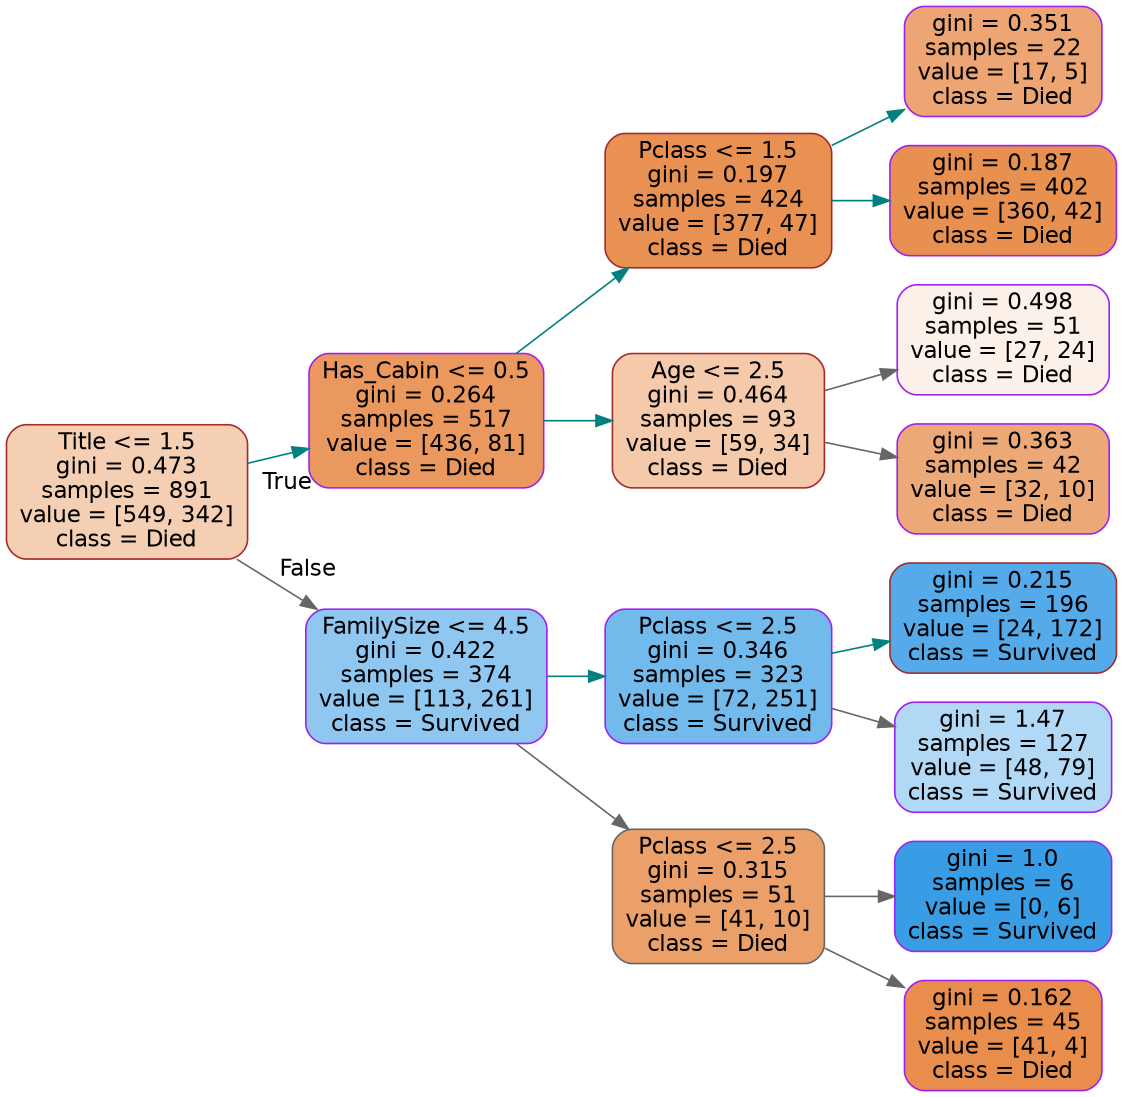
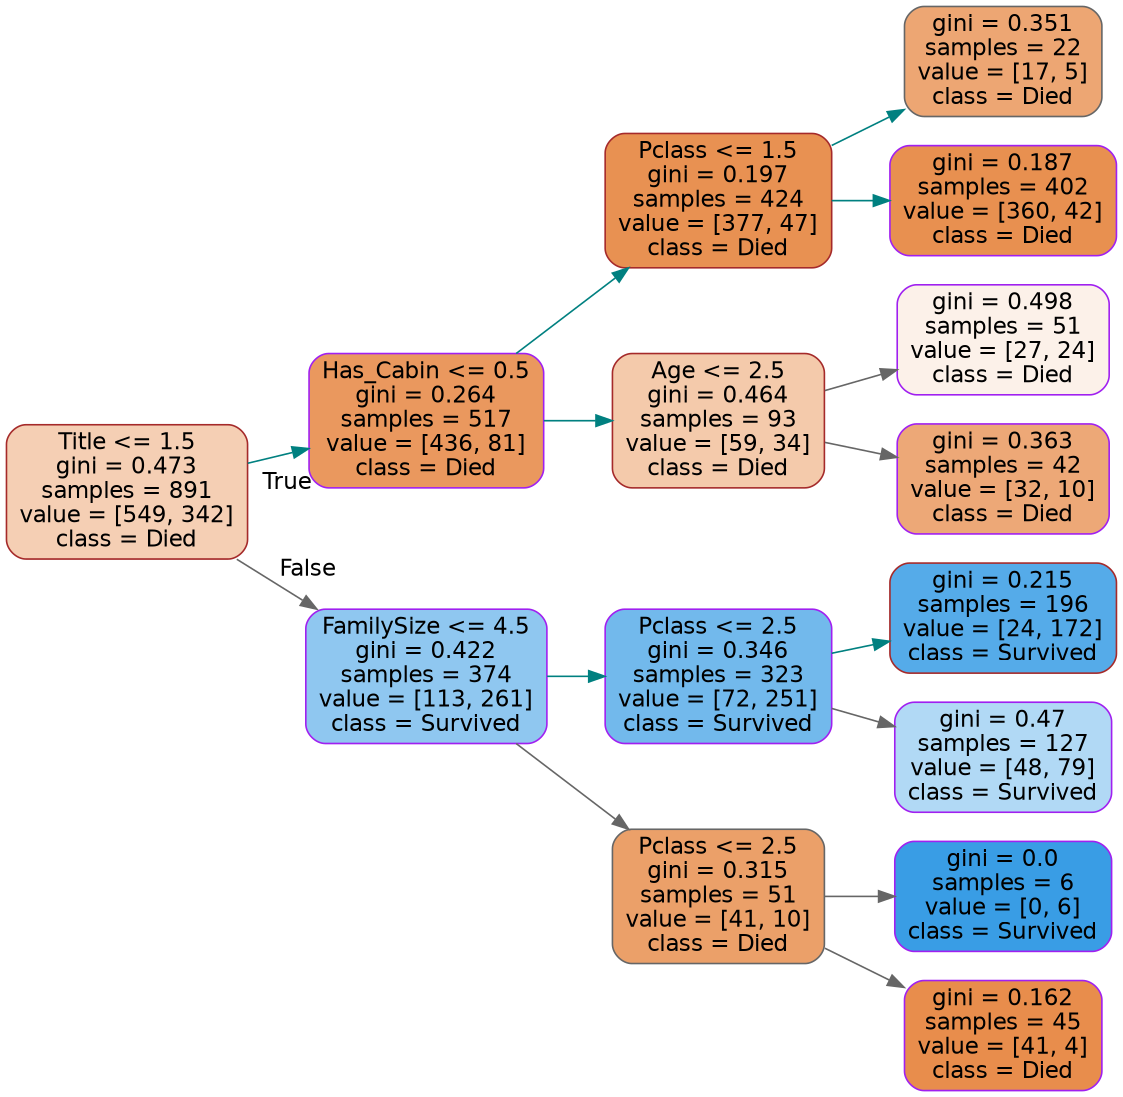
node "gini = 0.351 samples = 22 value = [17, 5] class = Died": color purple -> gray40
node "gini = 1.47 samples = 127 value = [48, 79] class = Survived": label "gini = 1.47 samples = 127 value = [48, 79] class = Survived" -> "gini = 0.47 samples = 127 value = [48, 79] class = Survived"
node "gini = 1.0 samples = 6 value = [0, 6] class = Survived": label "gini = 1.0 samples = 6 value = [0, 6] class = Survived" -> "gini = 0.0 samples = 6 value = [0, 6] class = Survived"
